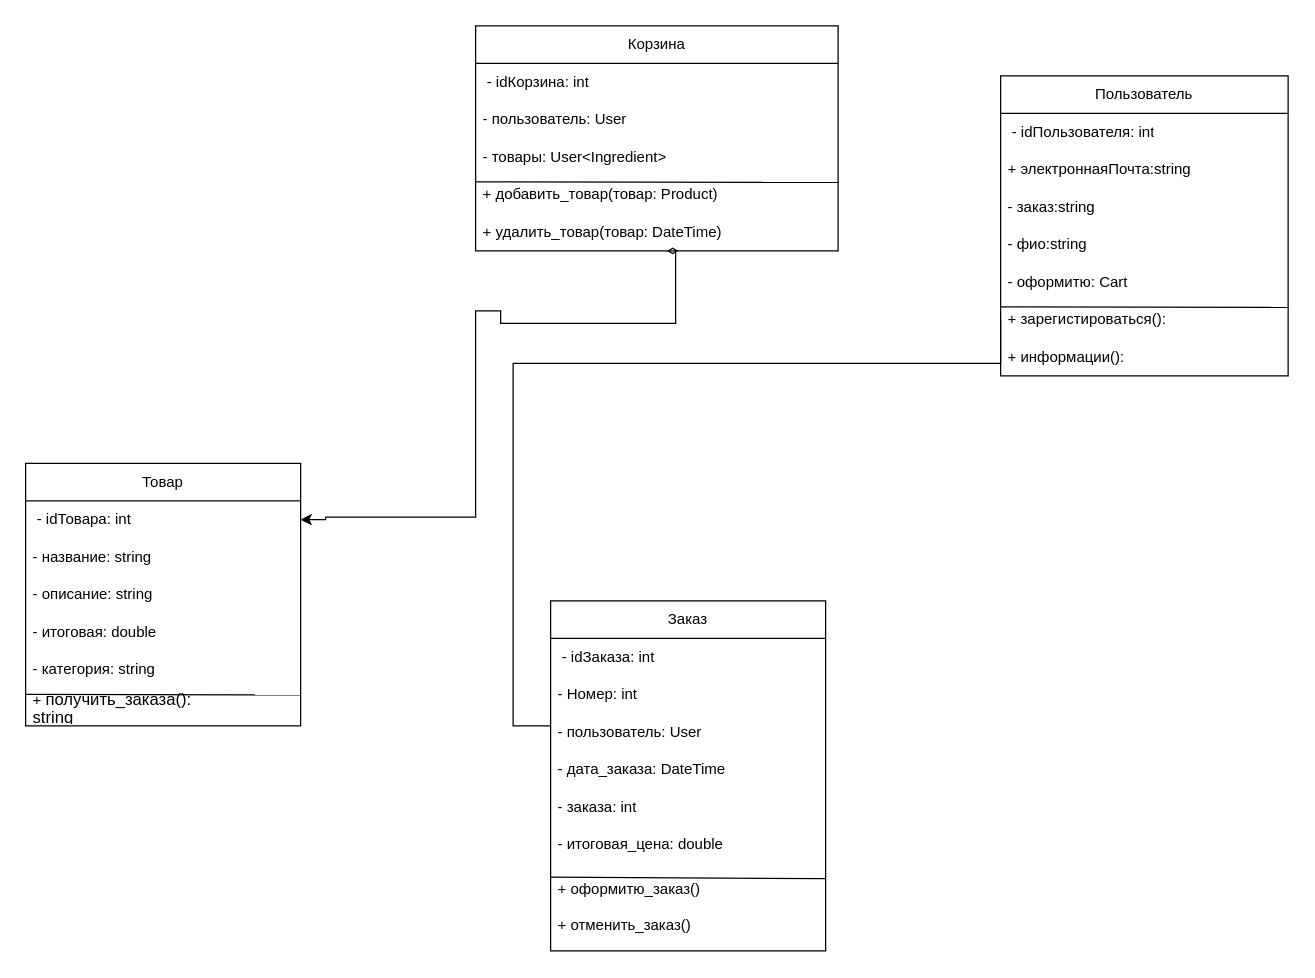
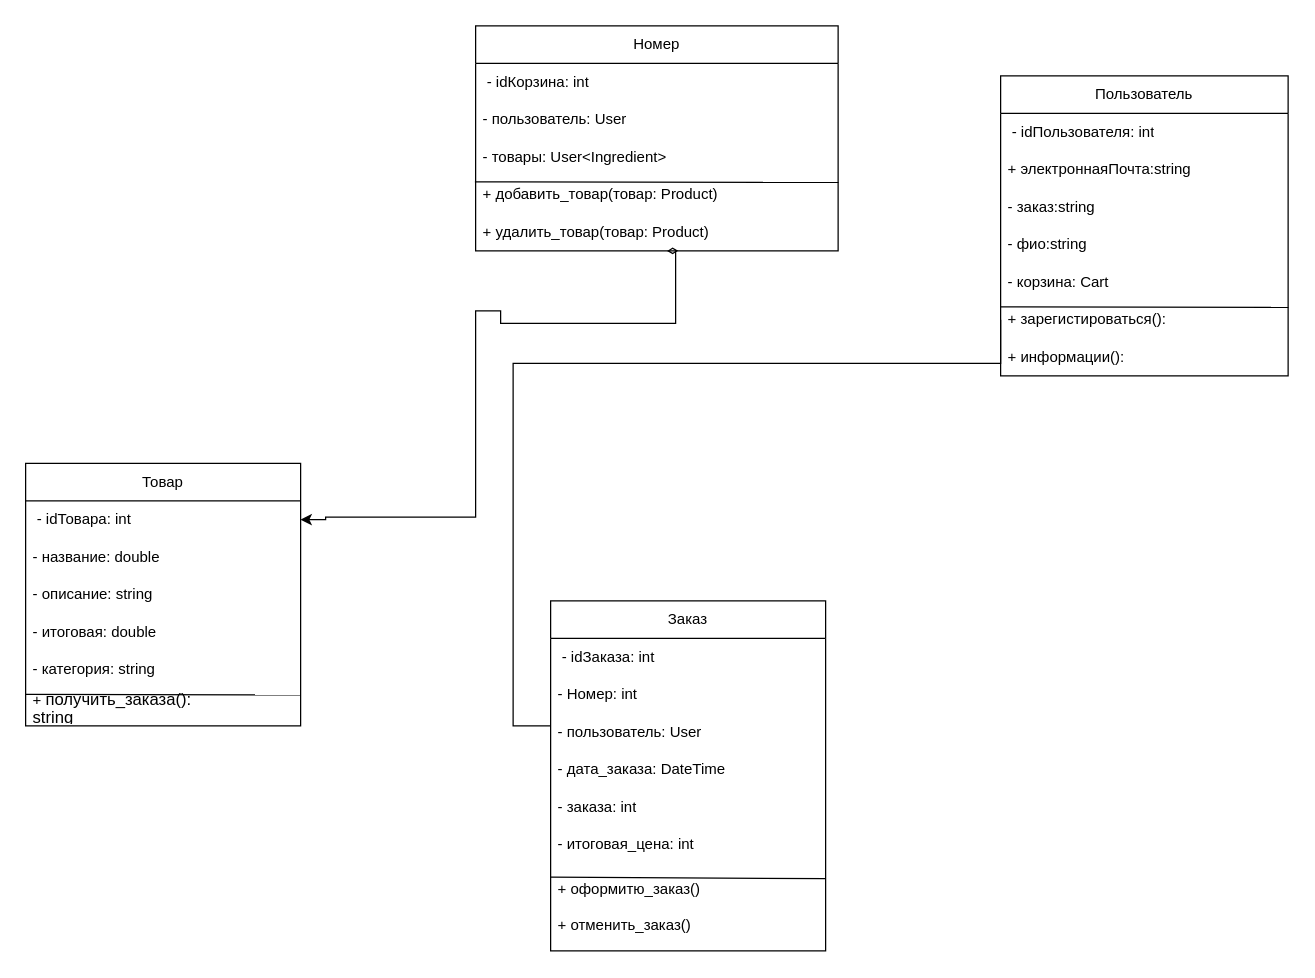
node "Корзина": label "Корзина" -> "Номер"
node "+ удалить_товар(товар: DateTime)": label "+ удалить_товар(товар: DateTime)" -> "+ удалить_товар(товар: Product)"
node "- оформитю: Cart": label "- оформитю: Cart" -> "- корзина: Cart"
node "- название: string": label "- название: string" -> "- название: double"
node "- итоговая_цена: double": label "- итоговая_цена: double" -> "- итоговая_цена: int"
